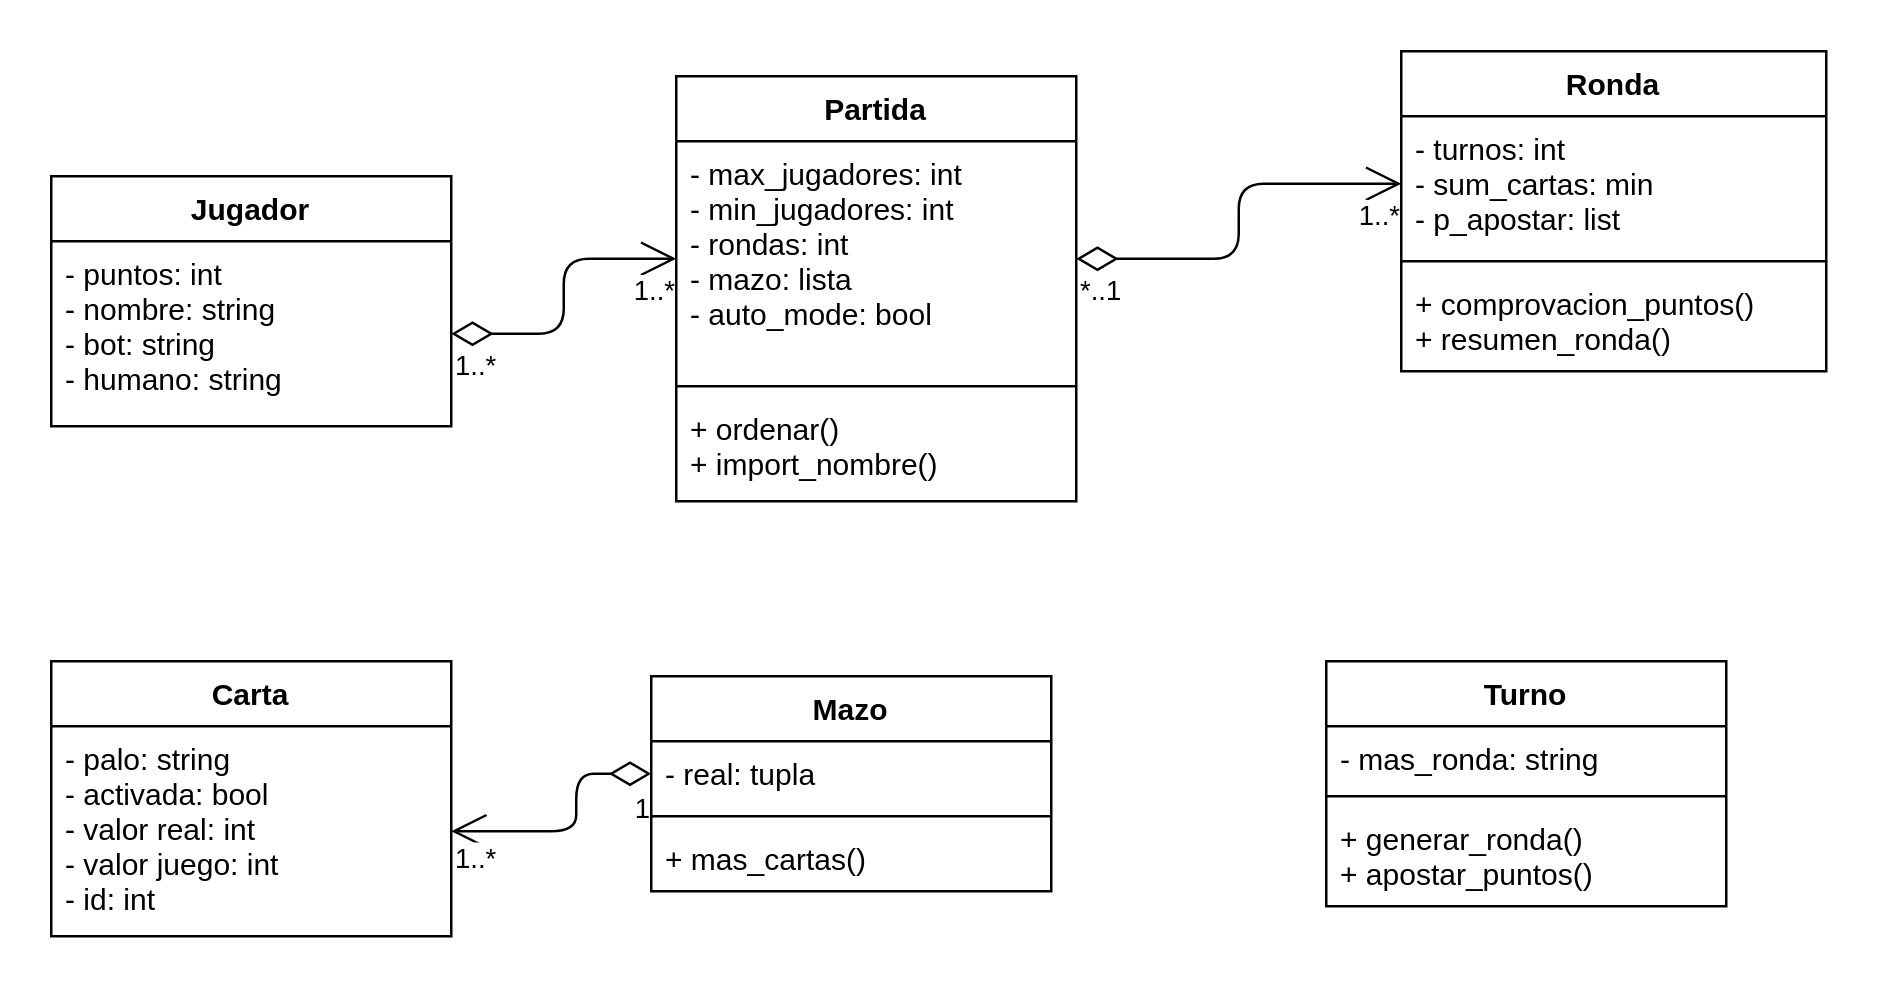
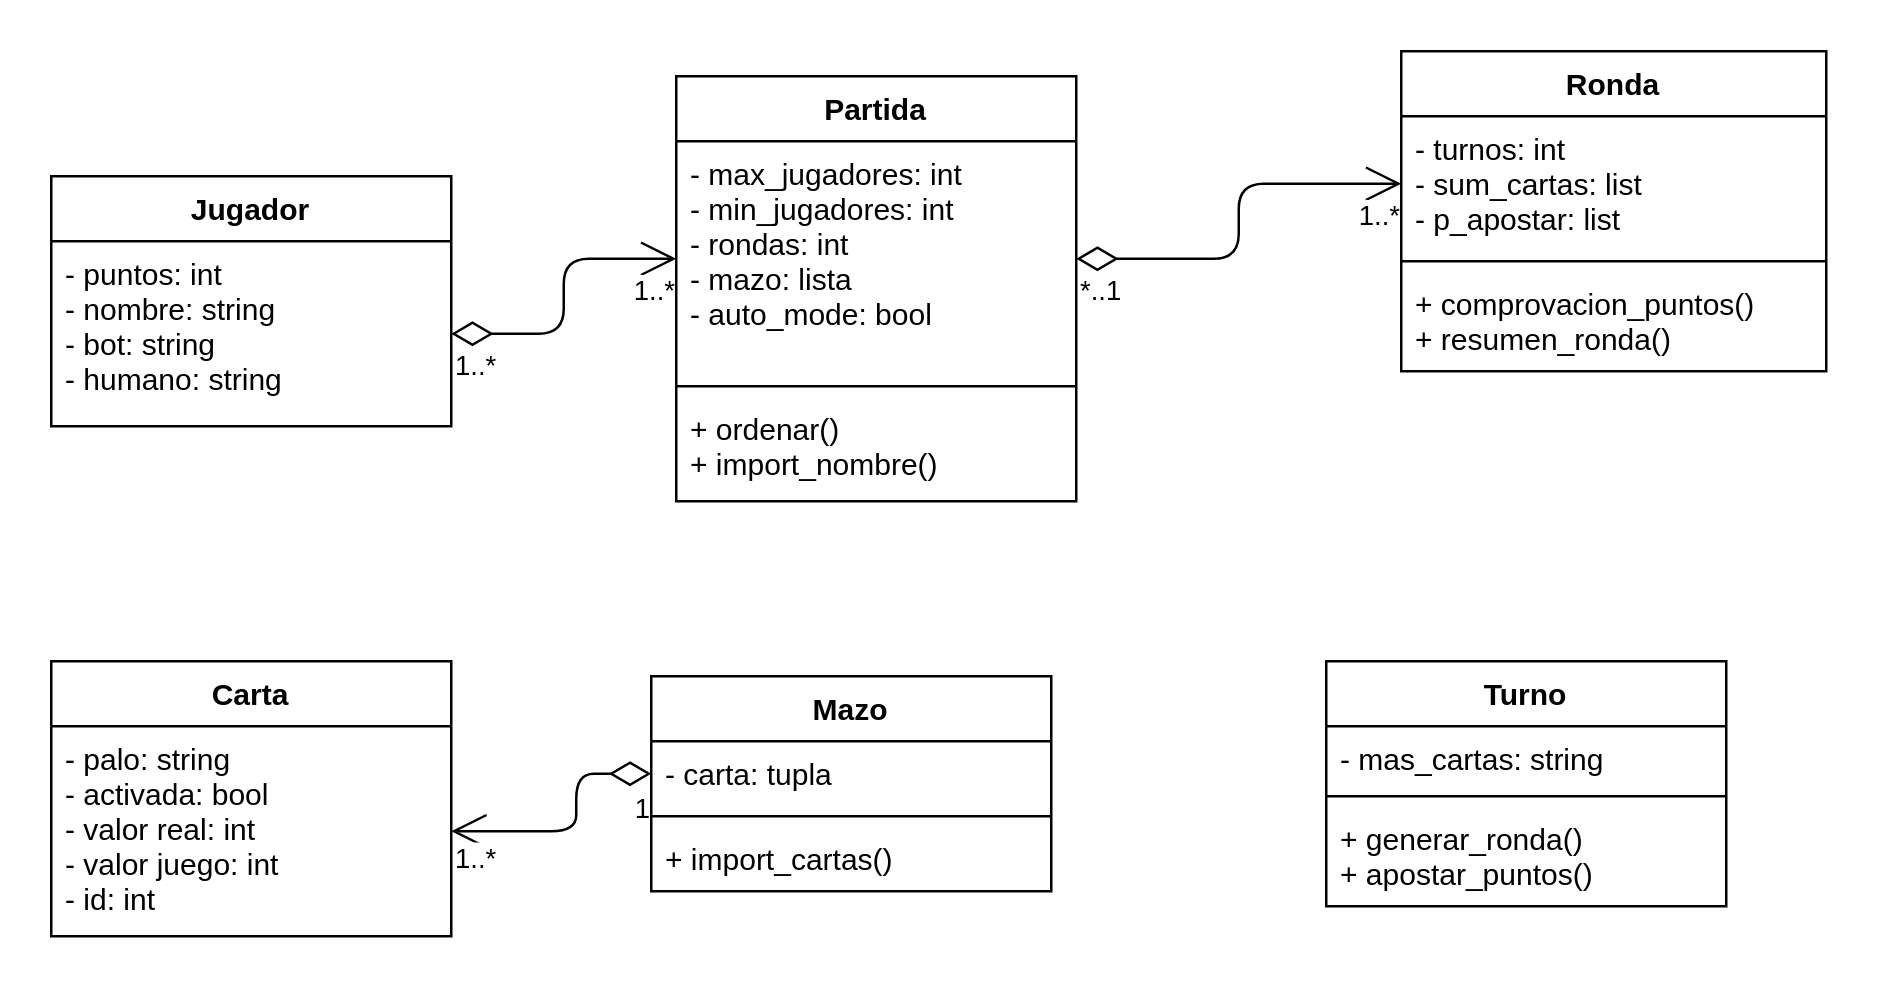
node "- turnos: int - sum_cartas: min - p_apostar: list": label "- turnos: int - sum_cartas: min - p_apostar: list" -> "- turnos: int - sum_cartas: list - p_apostar: list"
node "- mas_ronda: string": label "- mas_ronda: string" -> "- mas_cartas: string"
node "- real: tupla": label "- real: tupla" -> "- carta: tupla"
node "+ mas_cartas()": label "+ mas_cartas()" -> "+ import_cartas()"
